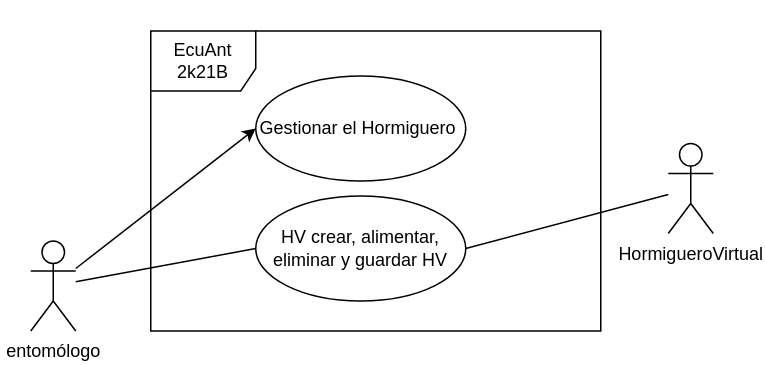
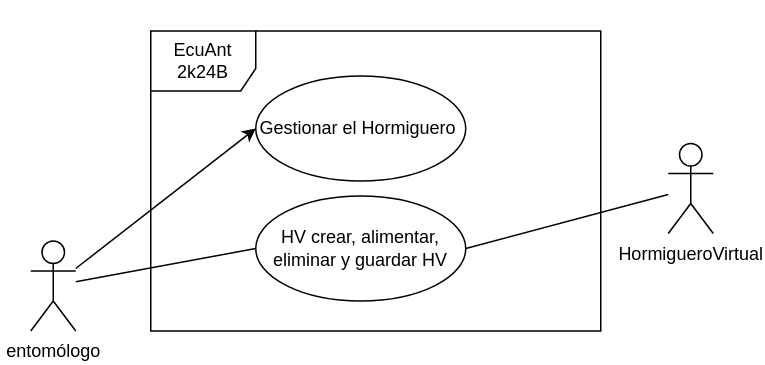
node "EcuAnt 2k21B": label "EcuAnt 2k21B" -> "EcuAnt 2k24B"
